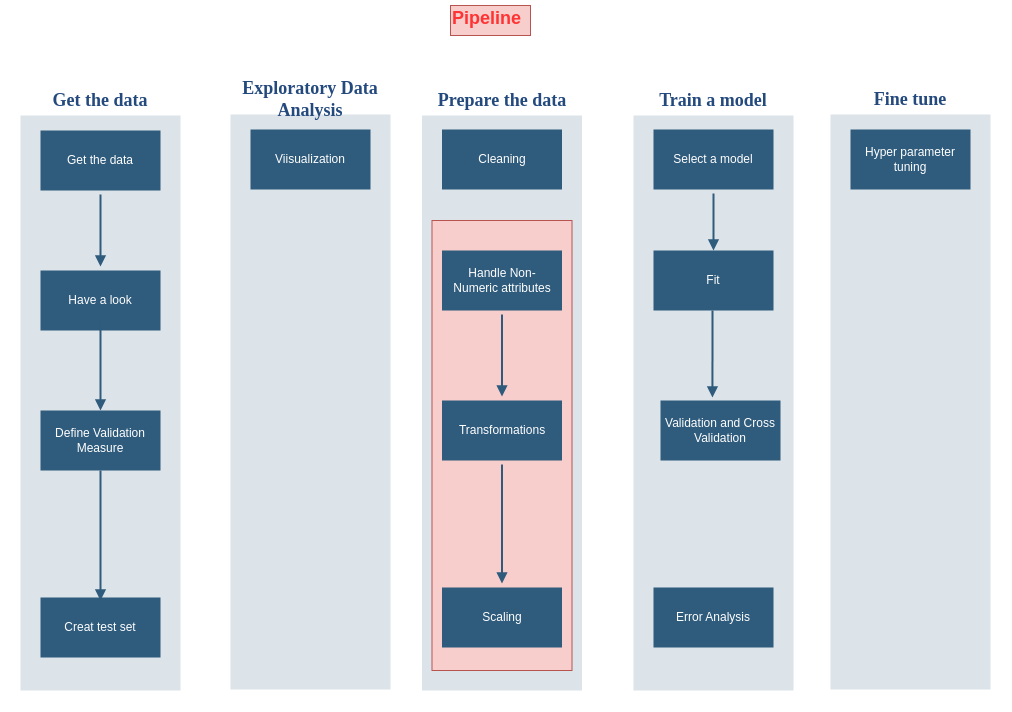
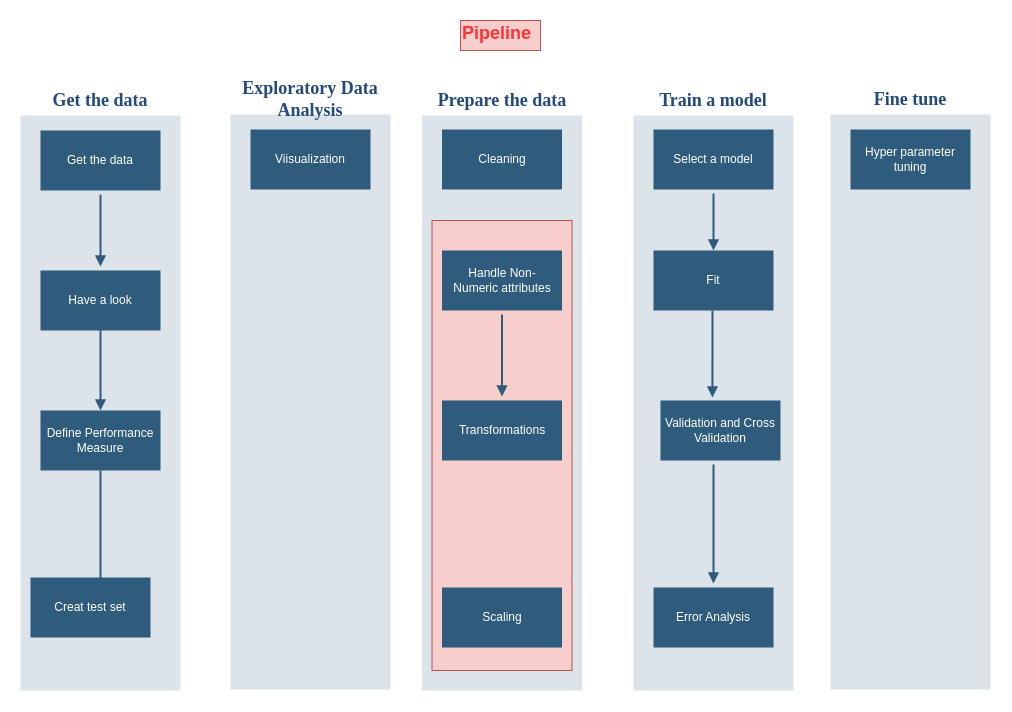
node "Pipeline": moved (491, 21) -> (501, 36)
node "Define Validation Measure": label "Define Validation Measure" -> "Define Performance Measure"
edge "Transformations" -> "Scaling": removed
edge "Validation and Cross Validation" -> "Error Analysis": added
node "Creat test set": moved (101, 628) -> (91, 608)
